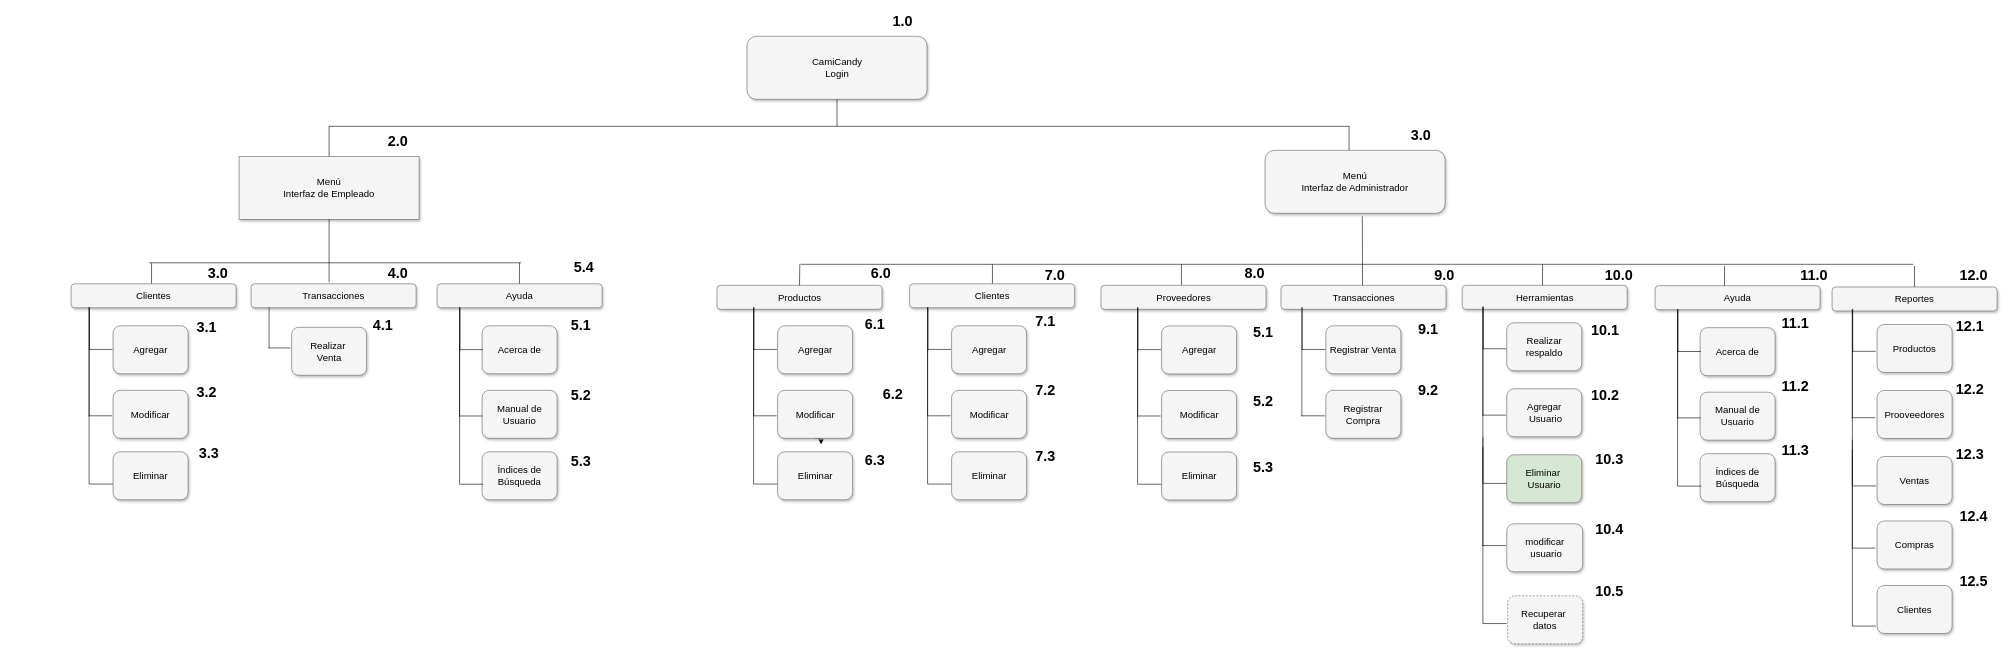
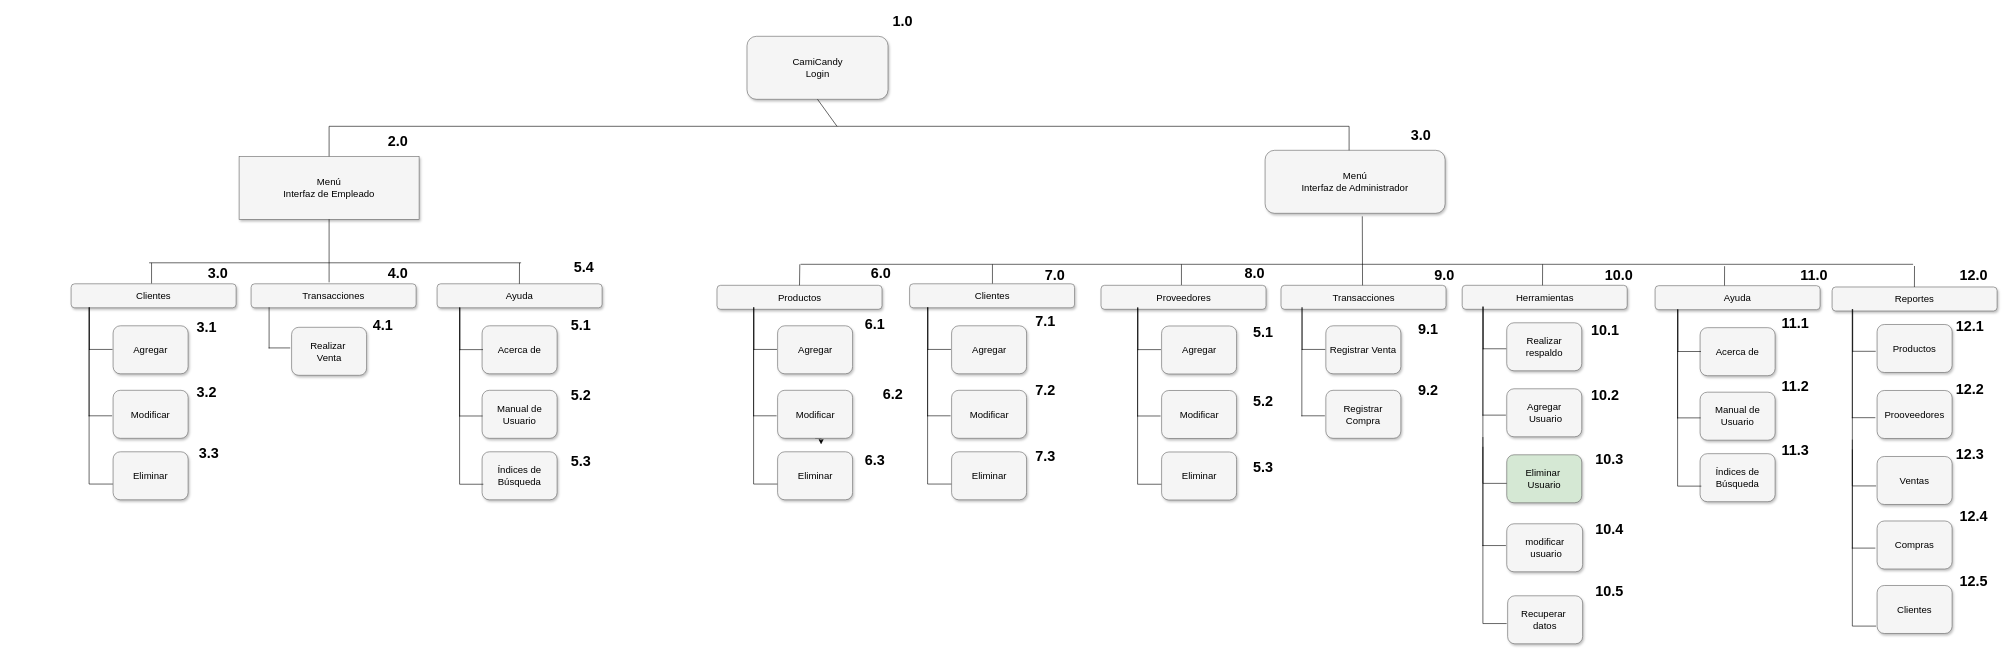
node "CamiCandy Login": size 180x63 -> 141x63
node "Recuperar datos": style dashed -> solid
